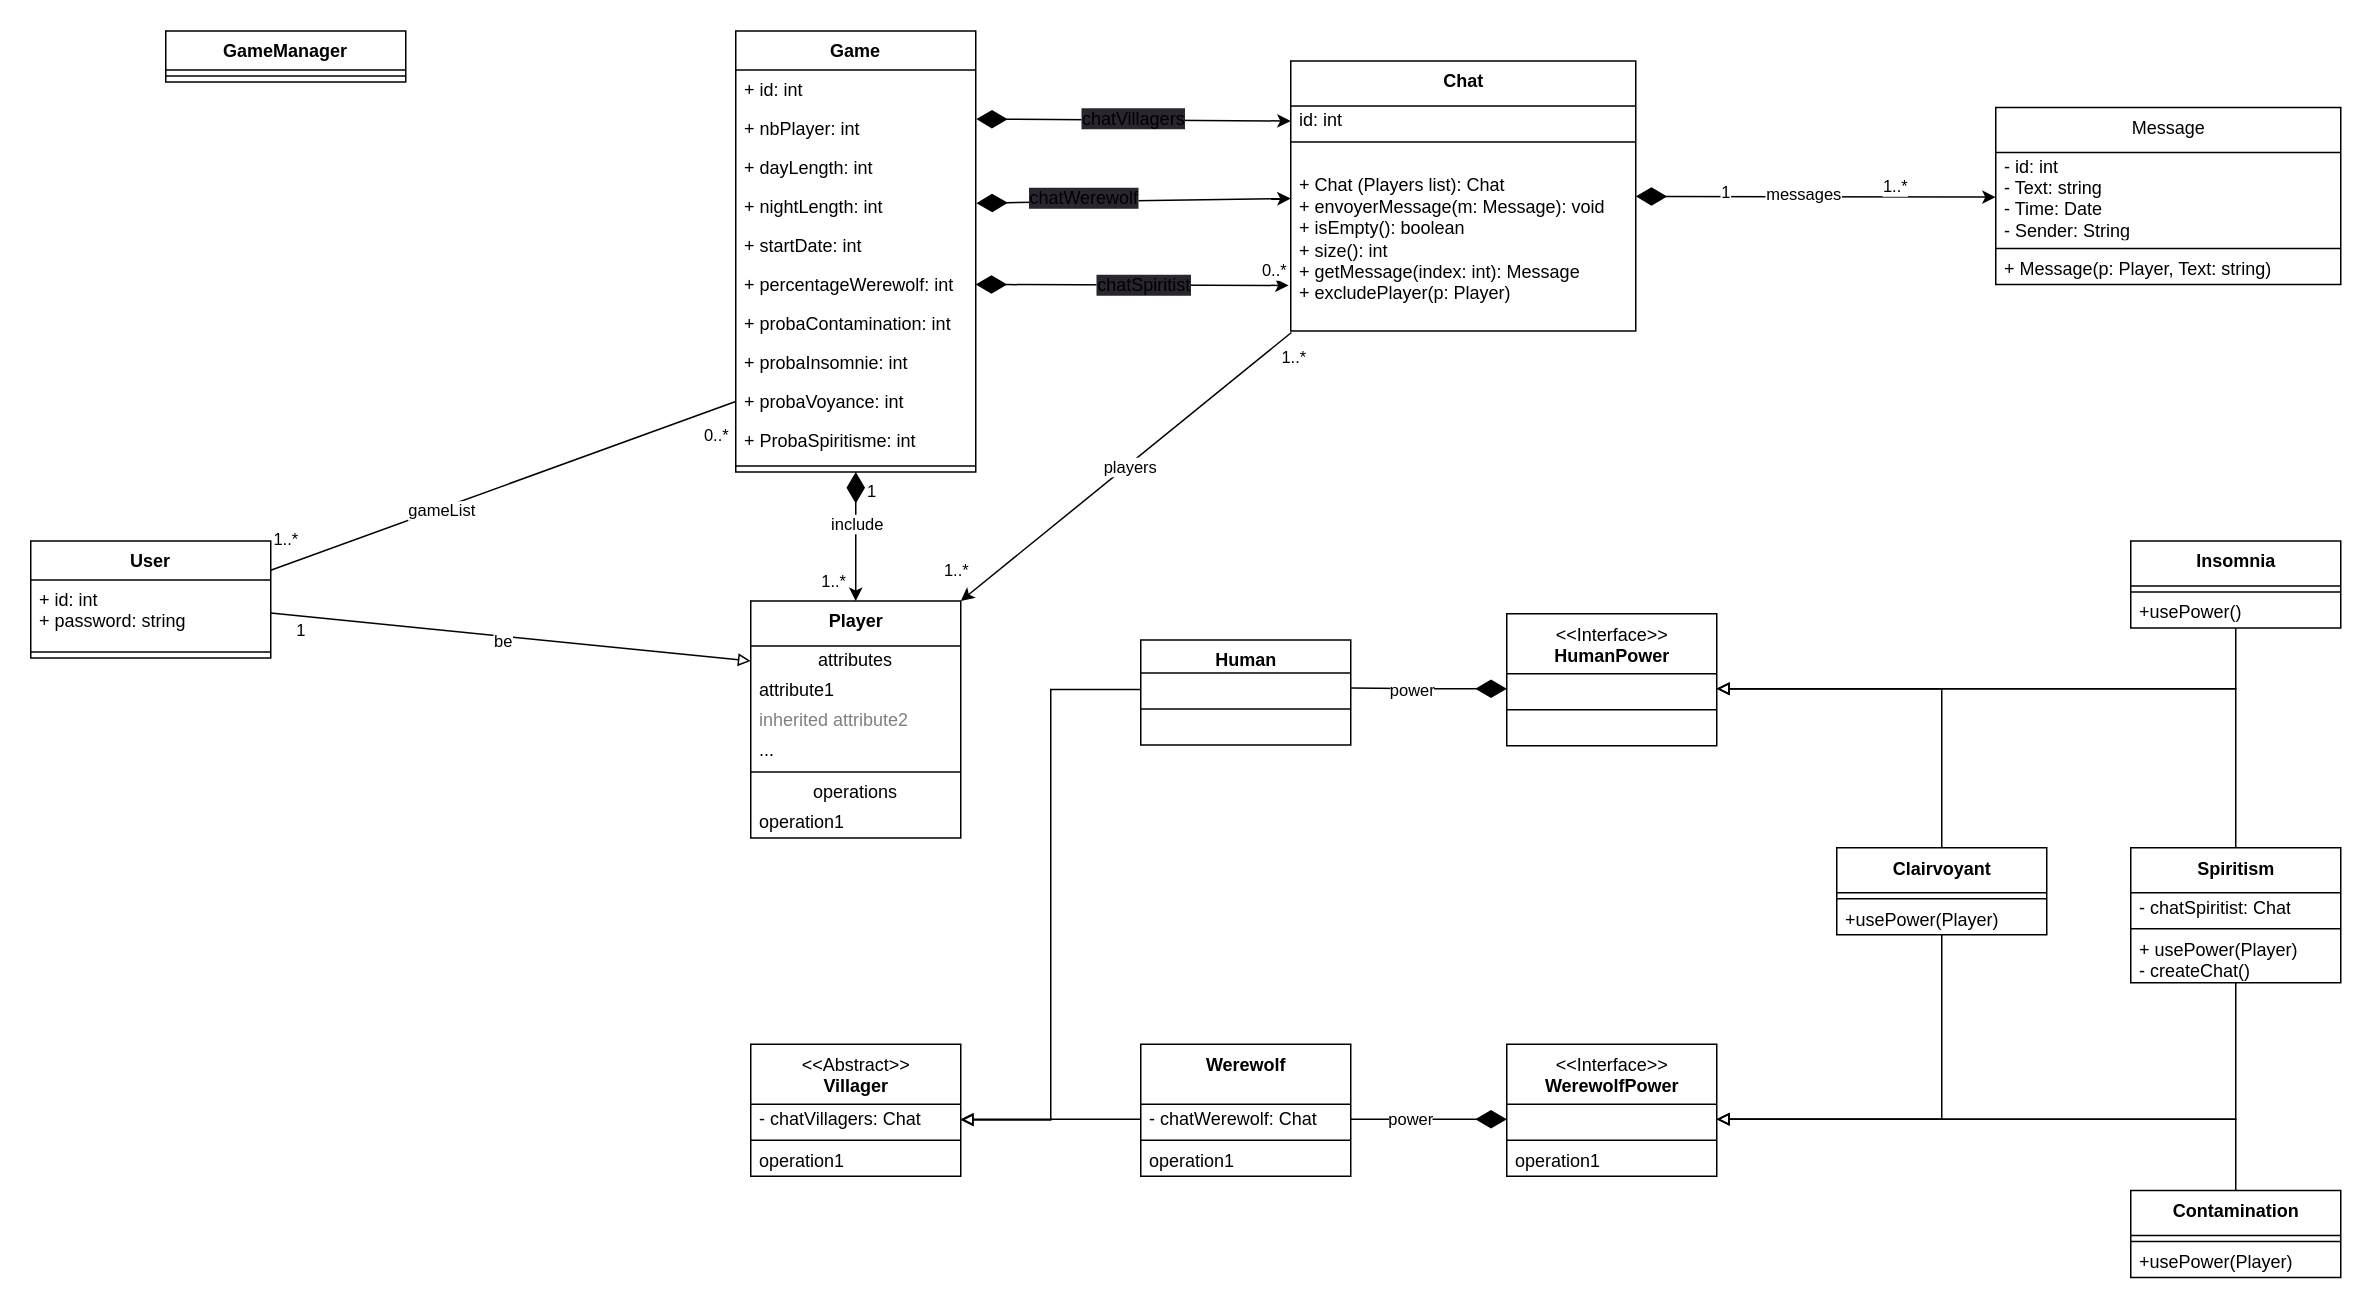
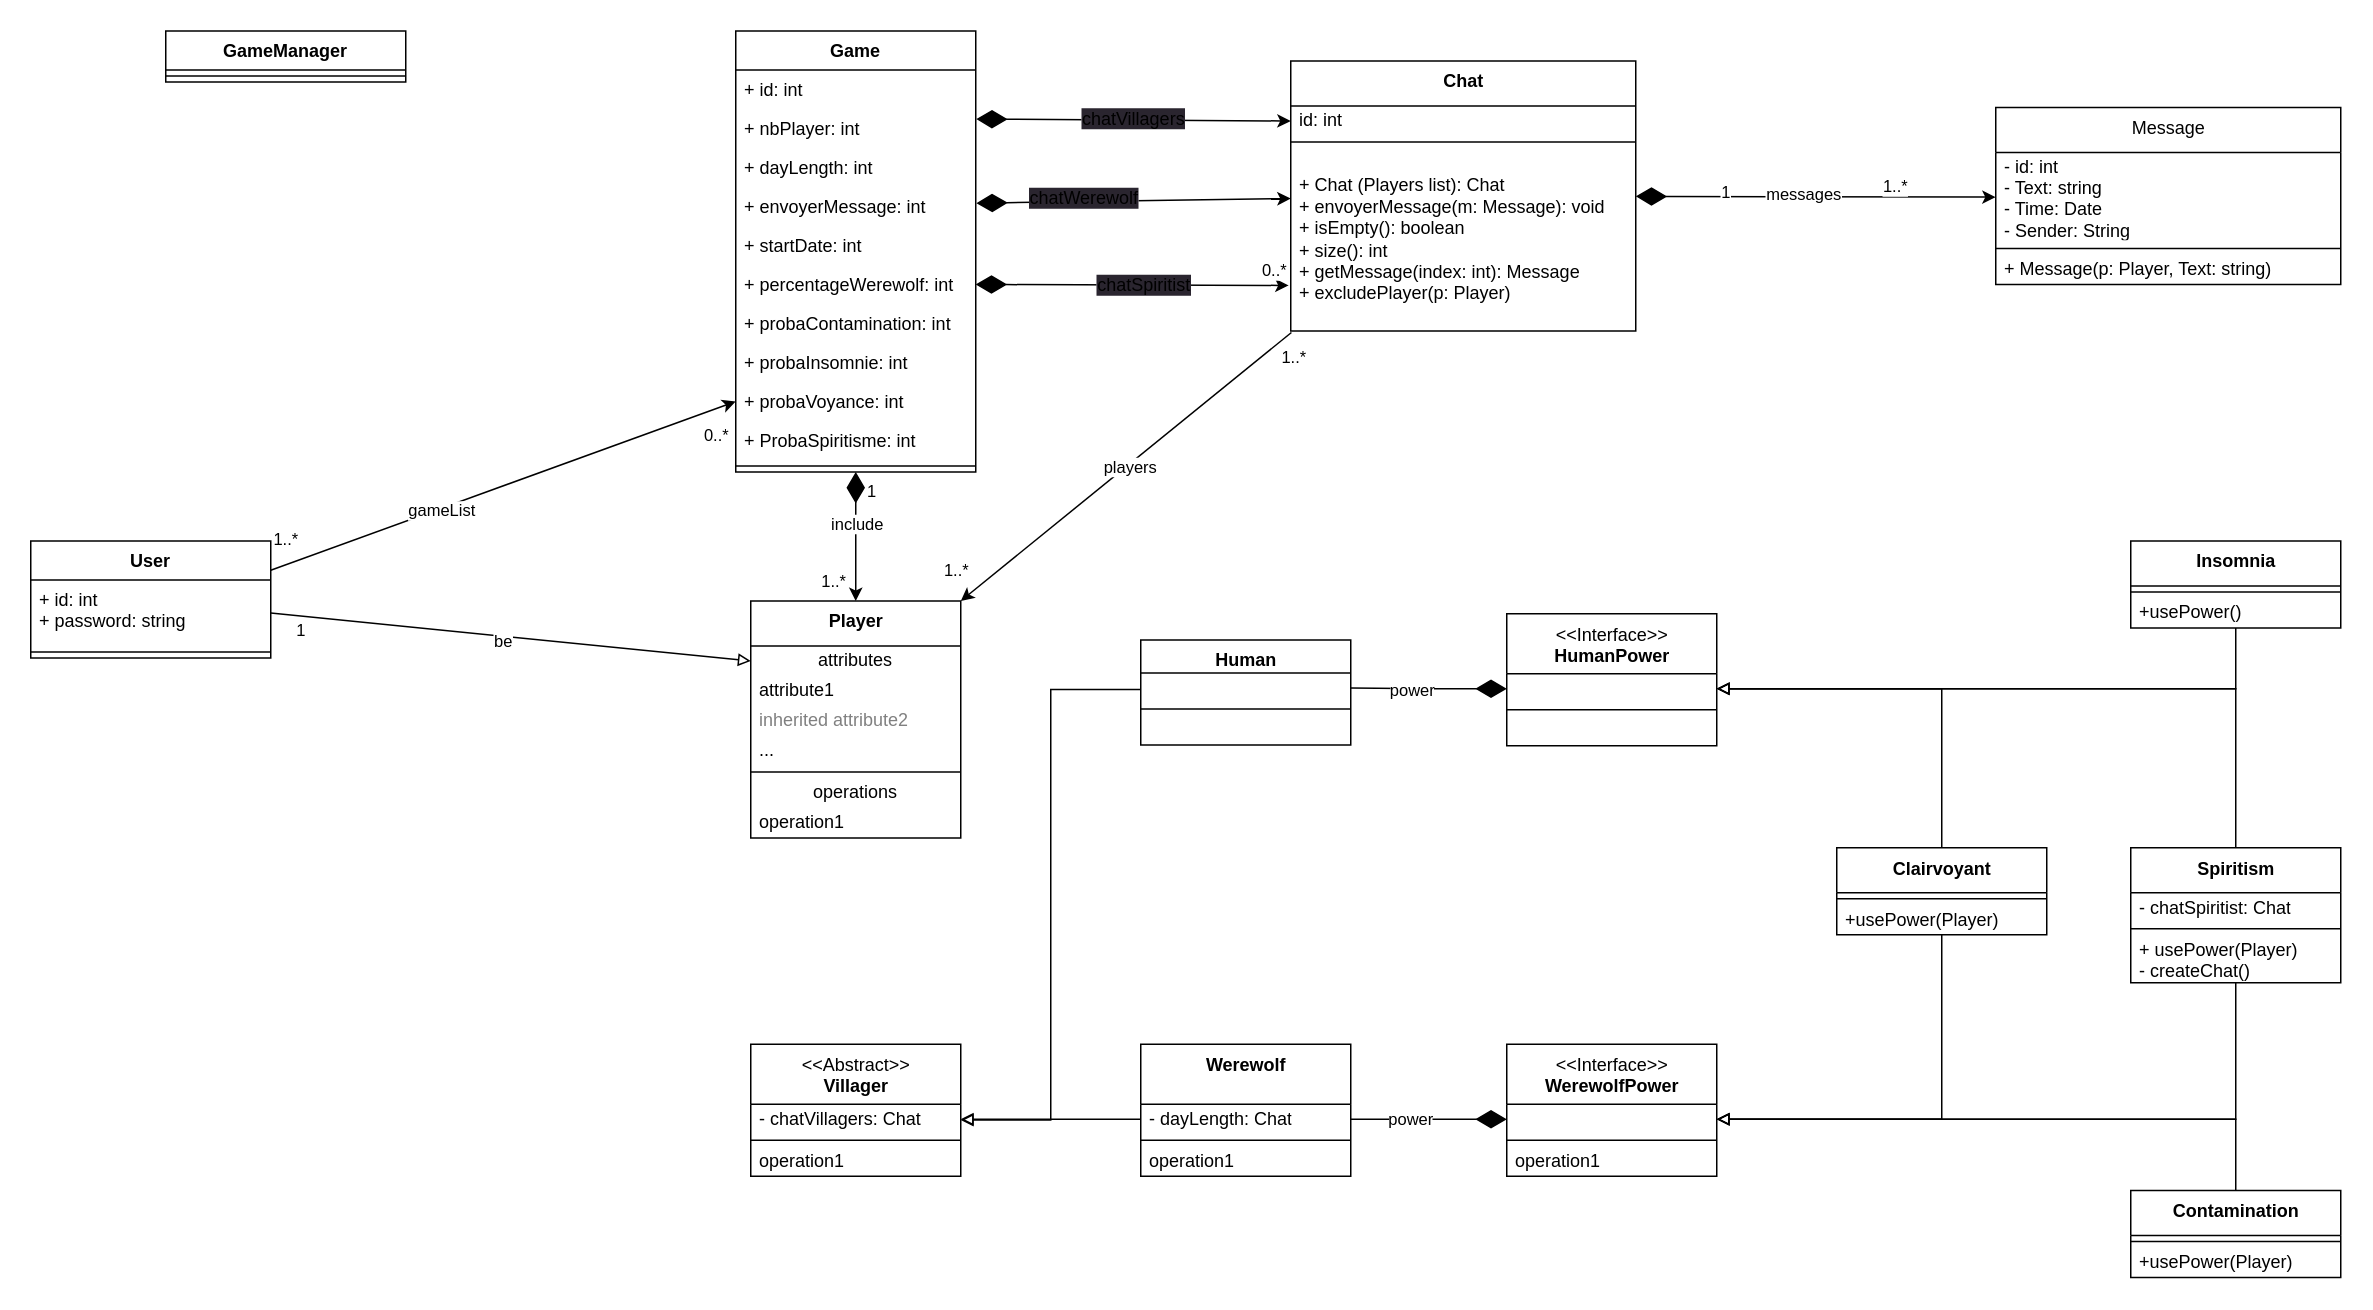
node "+ nightLength: int": label "+ nightLength: int" -> "+ envoyerMessage: int"
edge "+ probaVoyance: int" -- "User": arrowhead none -> classic
node "- chatWerewolf: Chat": label "- chatWerewolf: Chat" -> "- dayLength: Chat"
